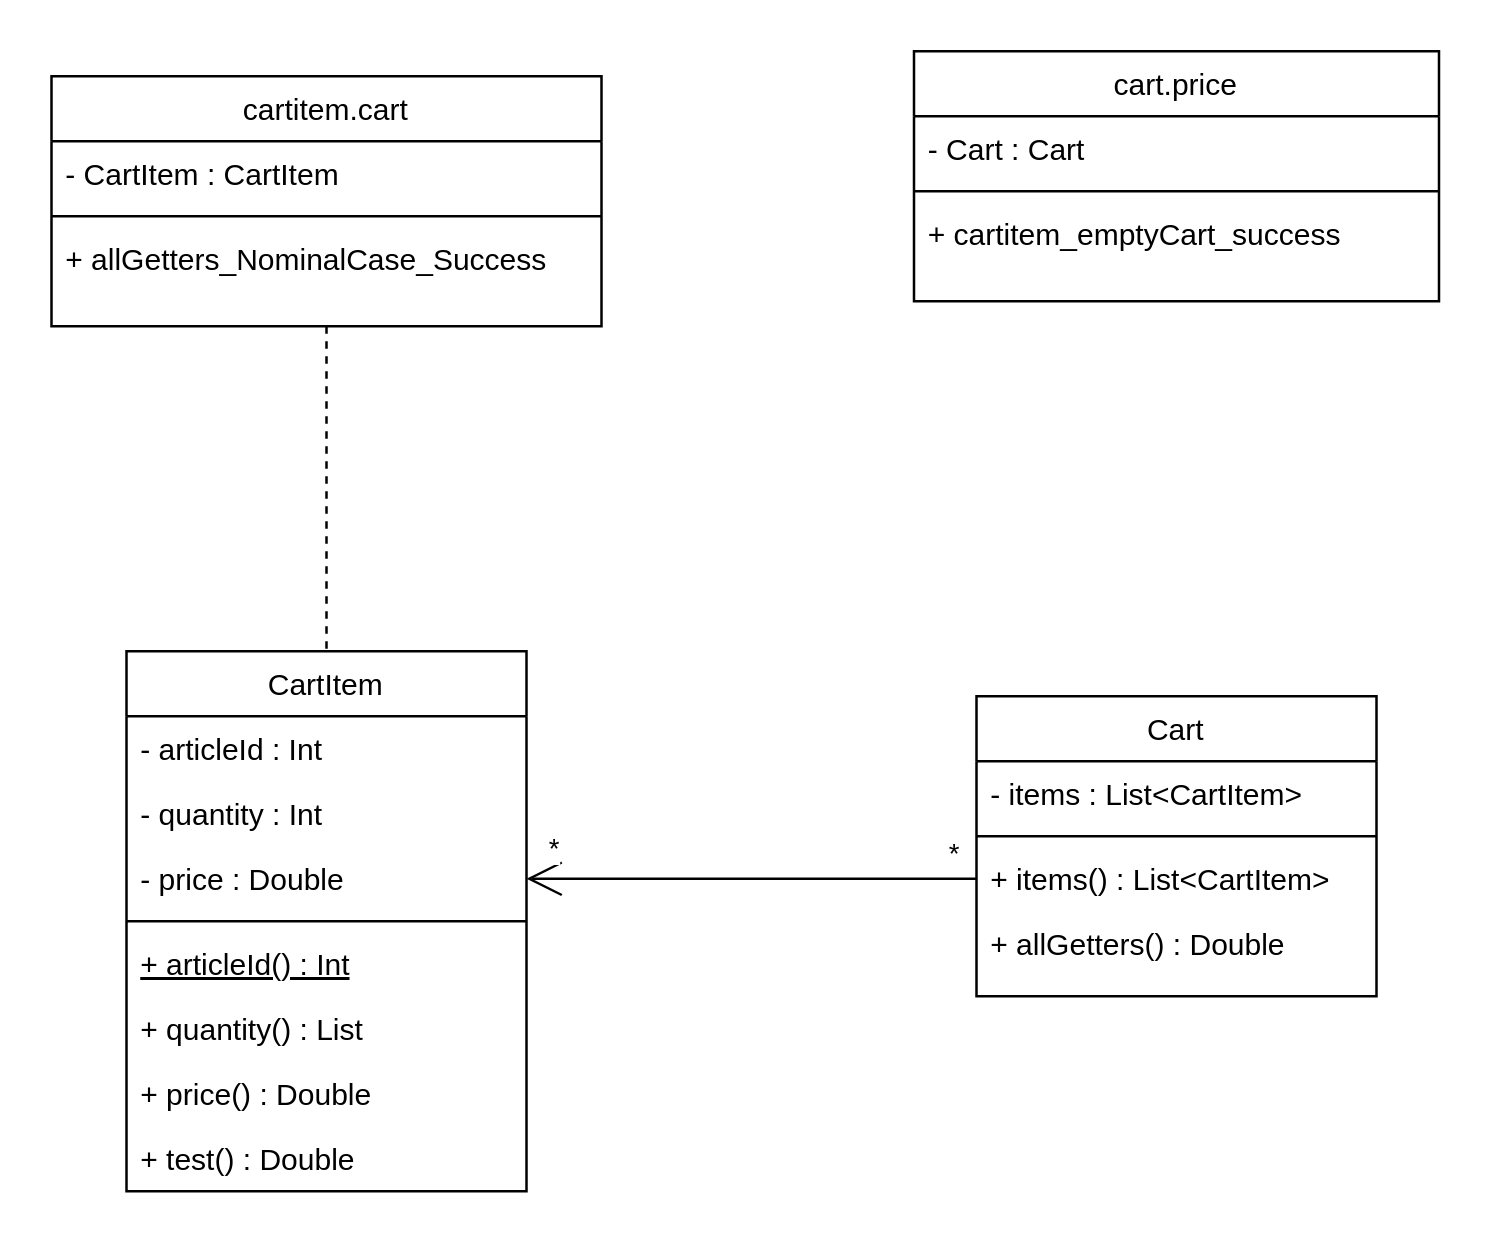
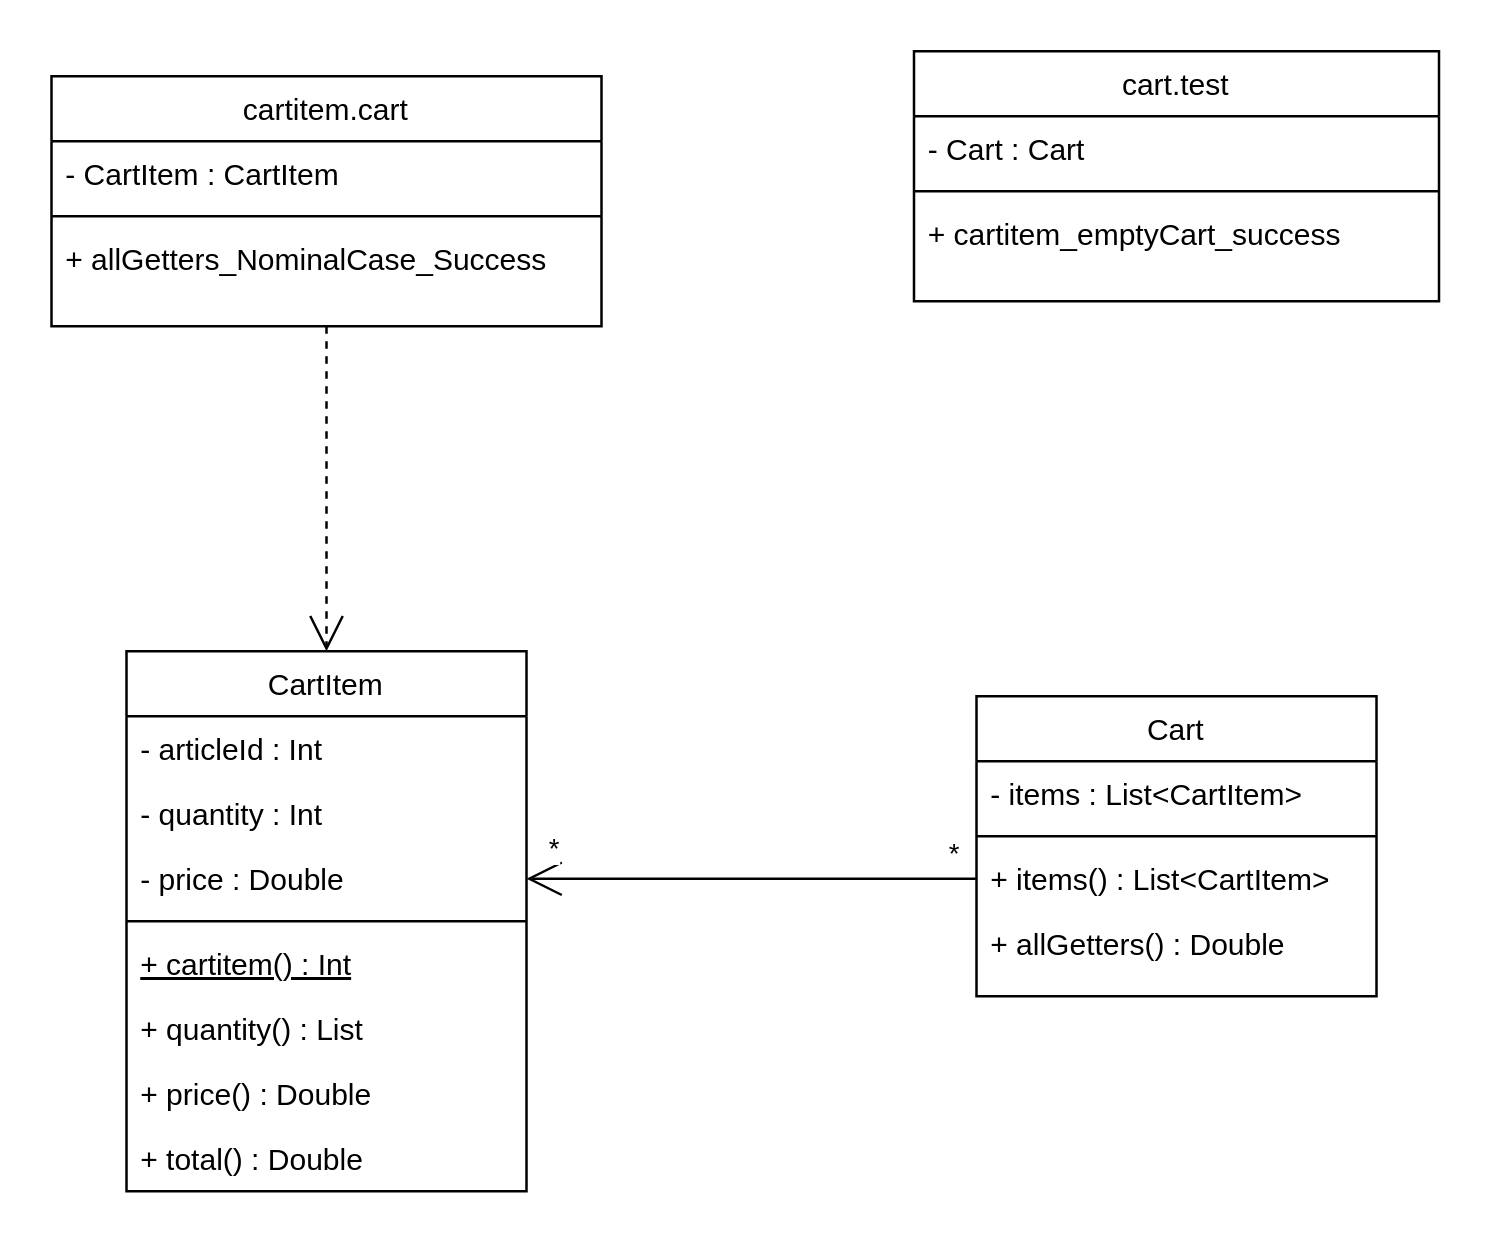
node "cart.price": label "cart.price" -> "cart.test"
edge "cartitem.cart" -- "CartItem": arrowhead none -> open
node "+ articleId() : Int": label "+ articleId() : Int" -> "+ cartitem() : Int"
node "+ test() : Double": label "+ test() : Double" -> "+ total() : Double"
